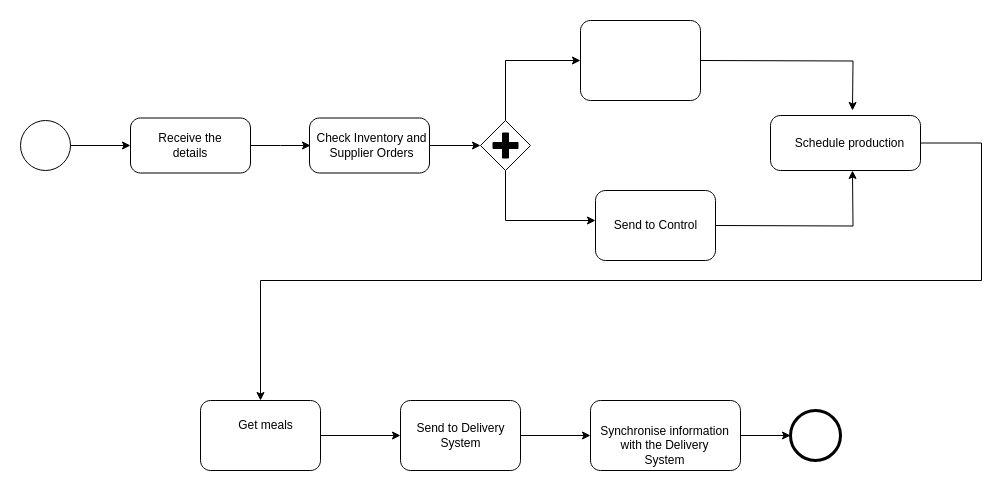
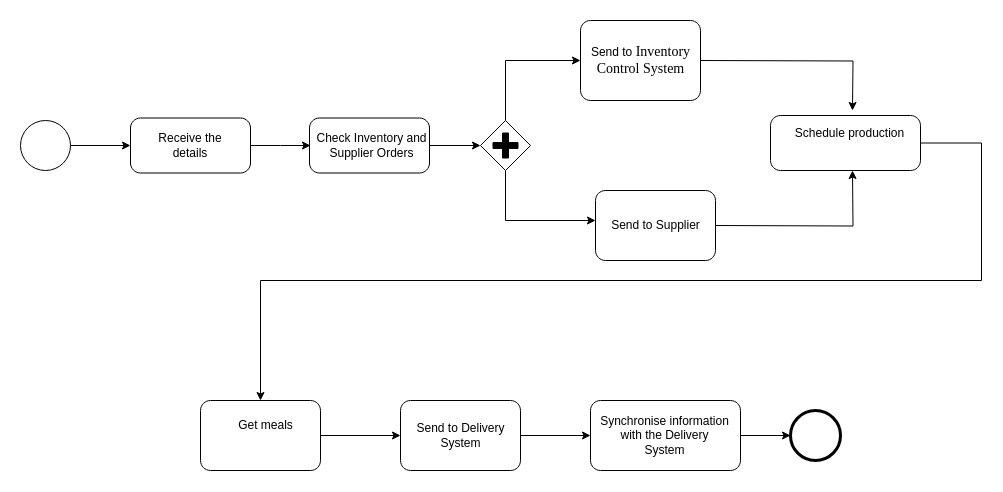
node "Send to Inventory Control System": added
node "Schedule production": moved (850, 143) -> (850, 133)
node "Send to Control": label "Send to Control" -> "Send to Supplier"
node "Synchronise information with the Delivery System": moved (666, 446) -> (666, 436)
